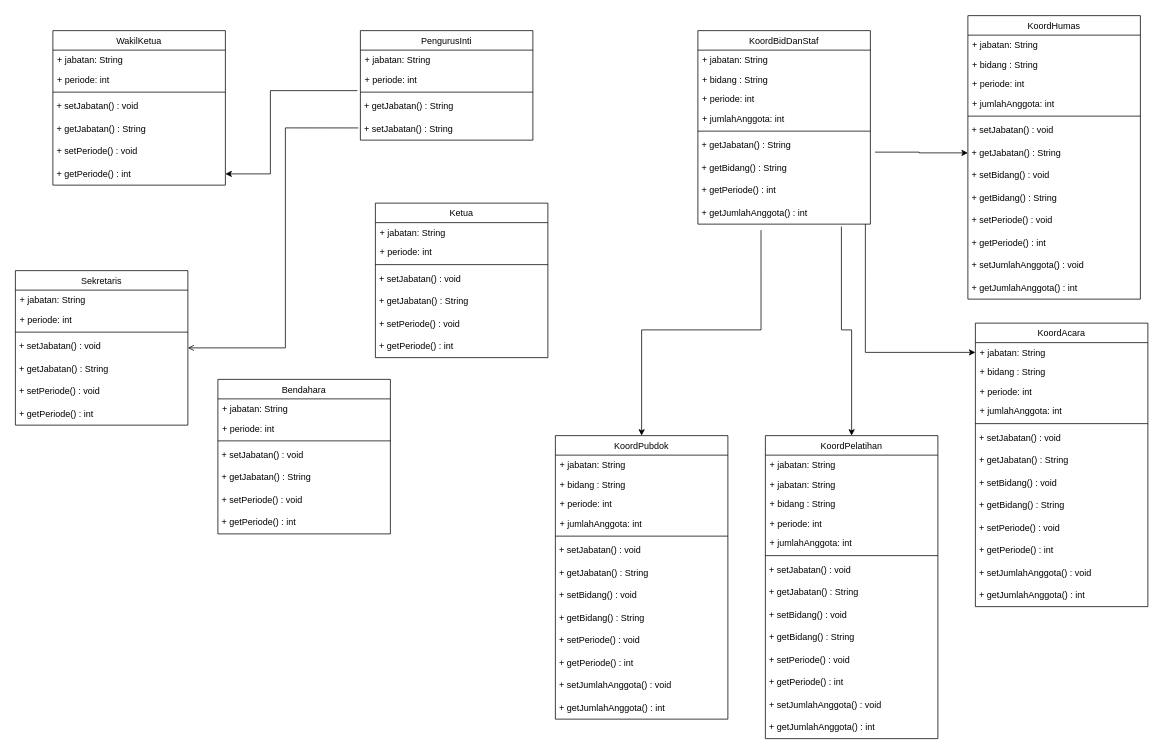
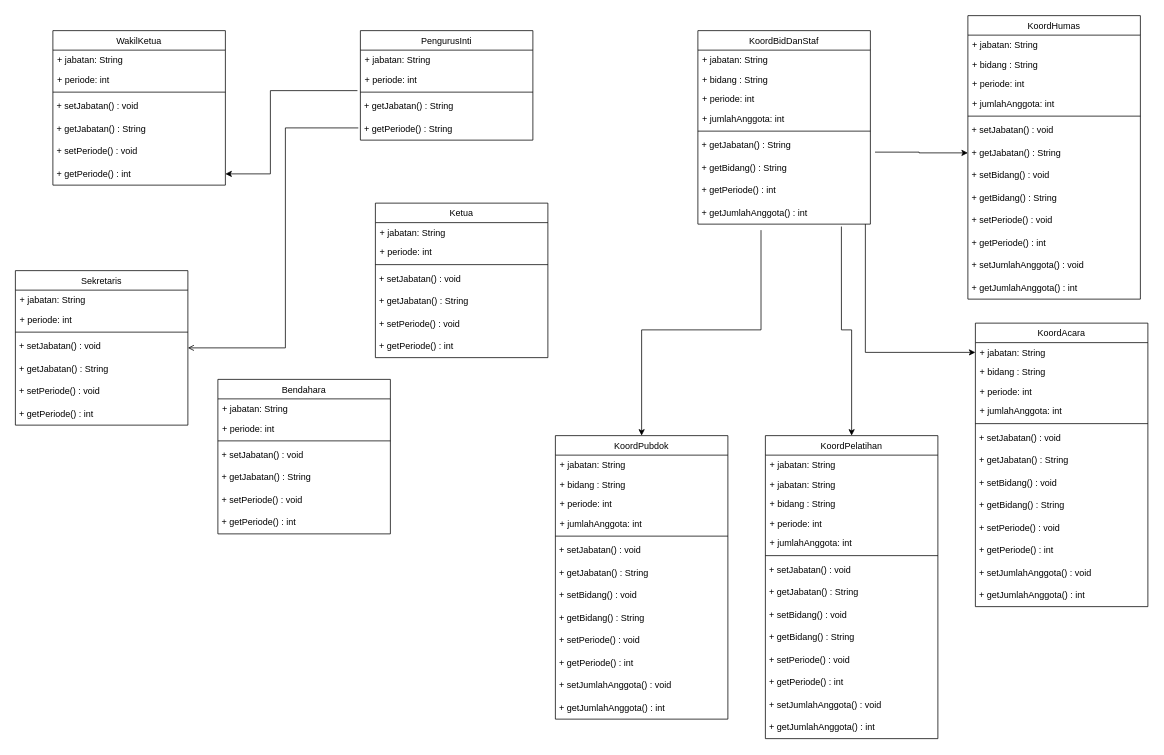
node "+ setJabatan() : String": label "+ setJabatan() : String" -> "+ getPeriode() : String"
